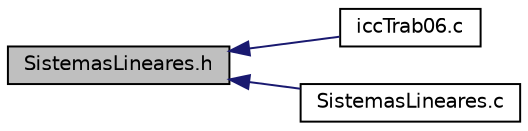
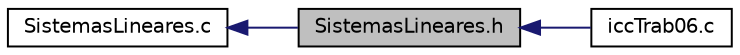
edge "SistemasLineares.c" -> "SistemasLineares.h": reversed
